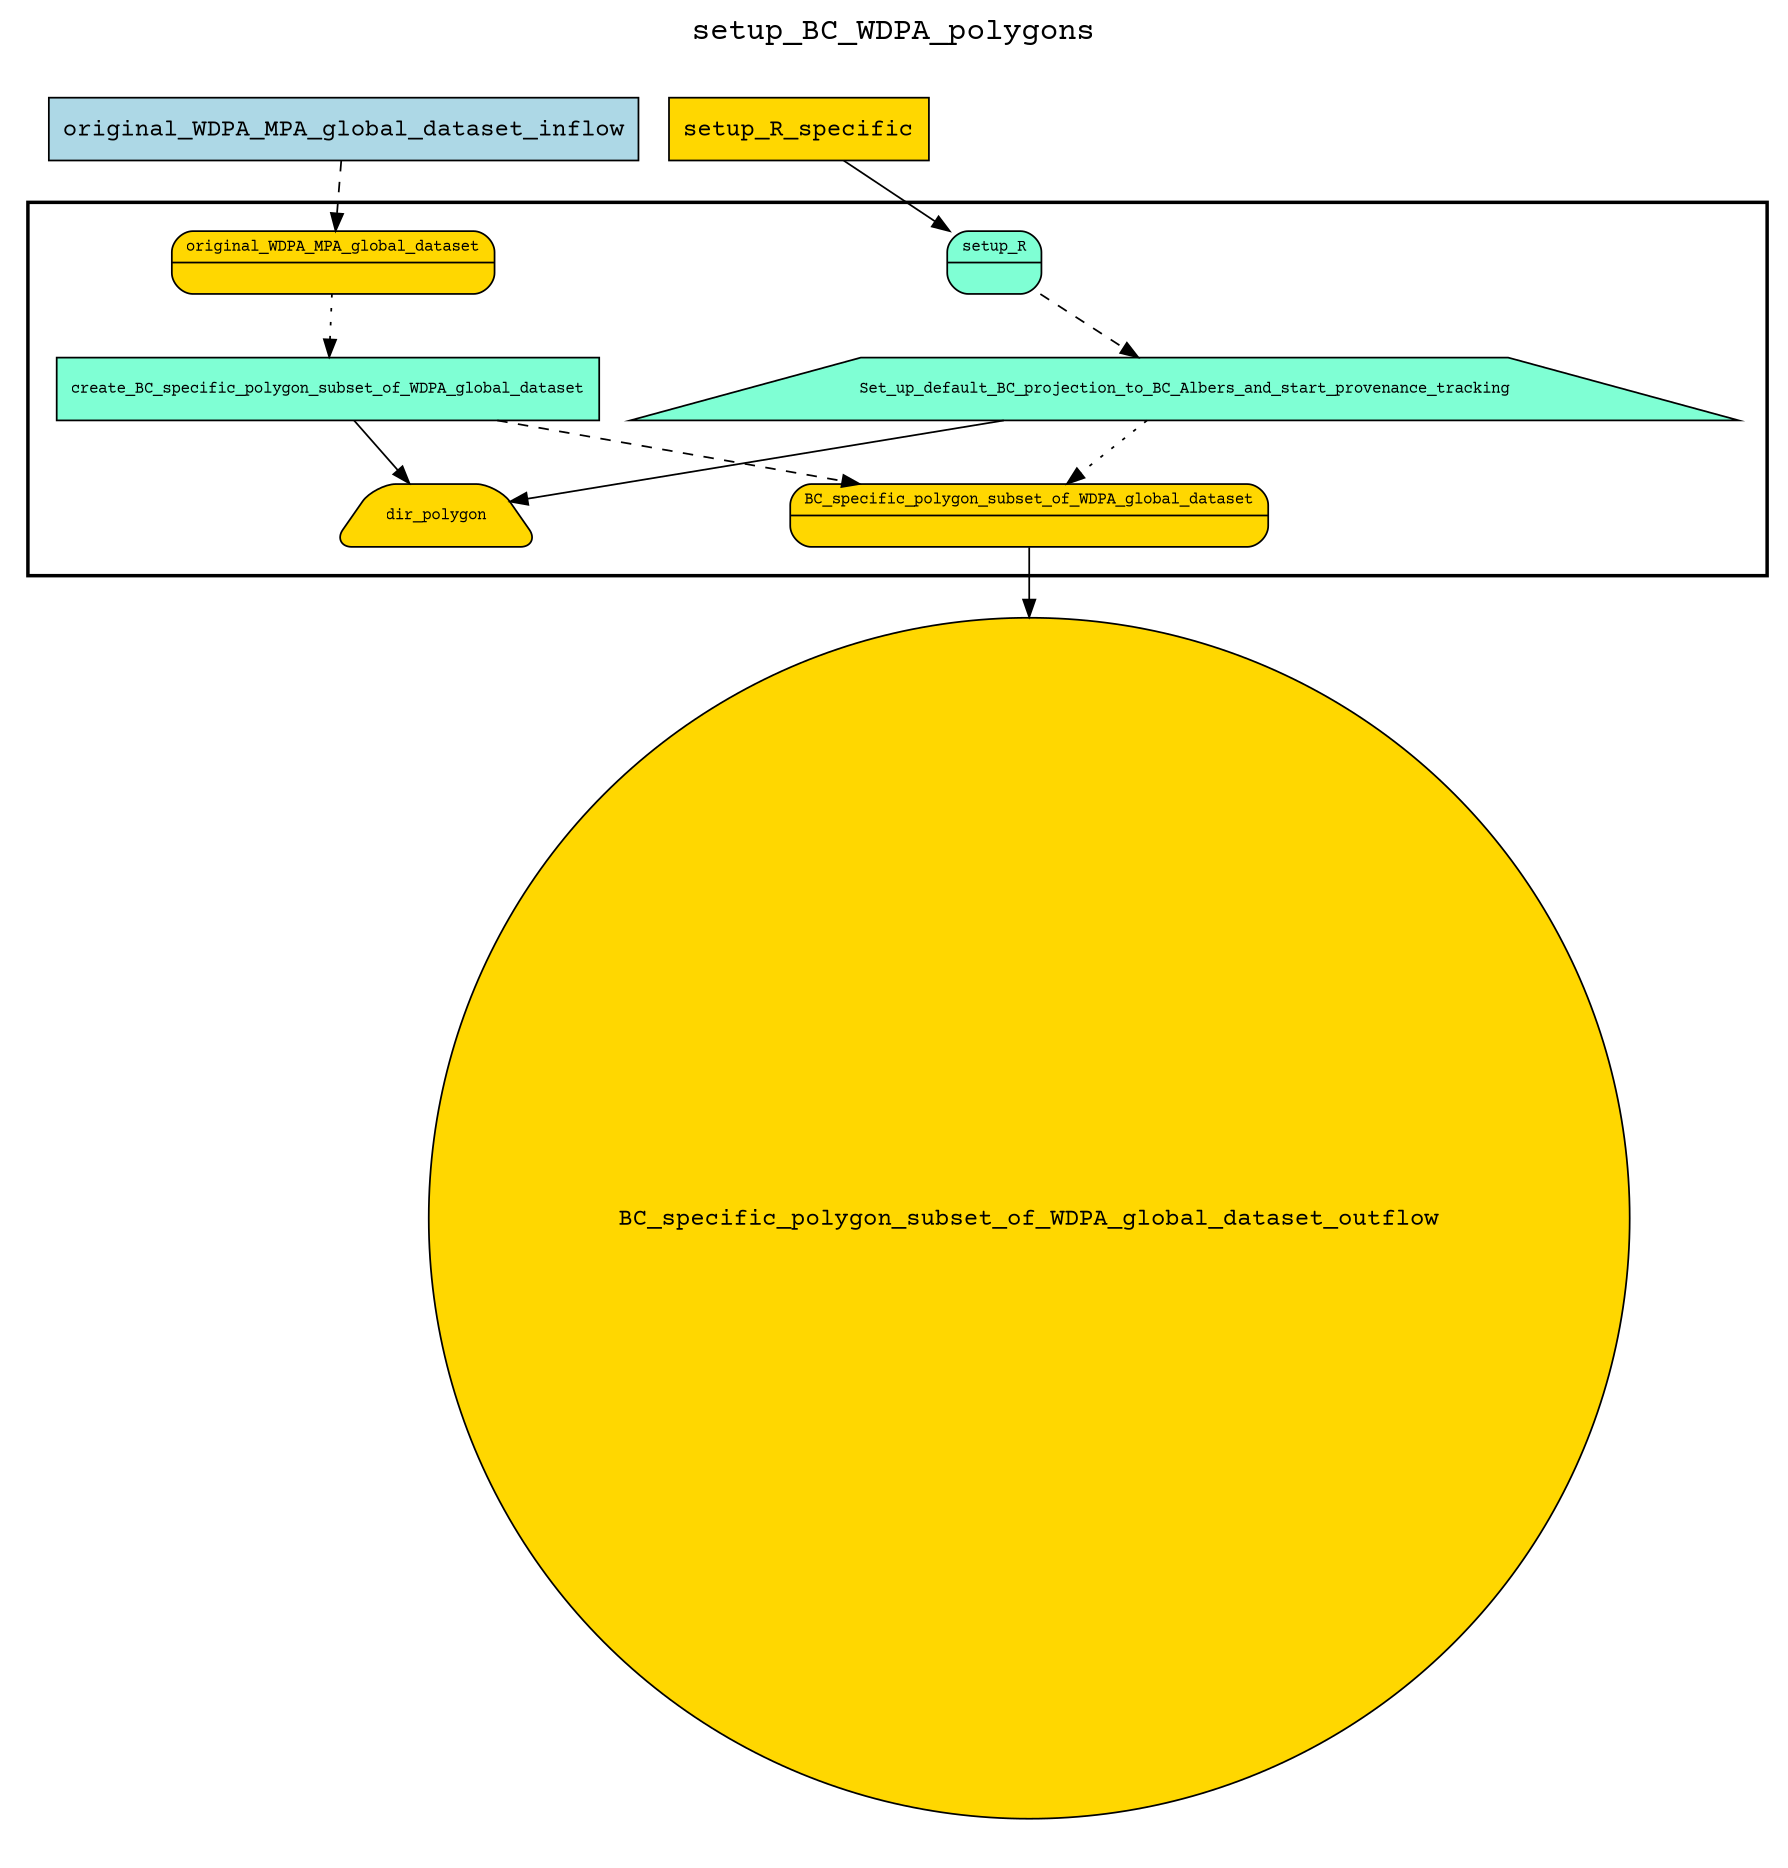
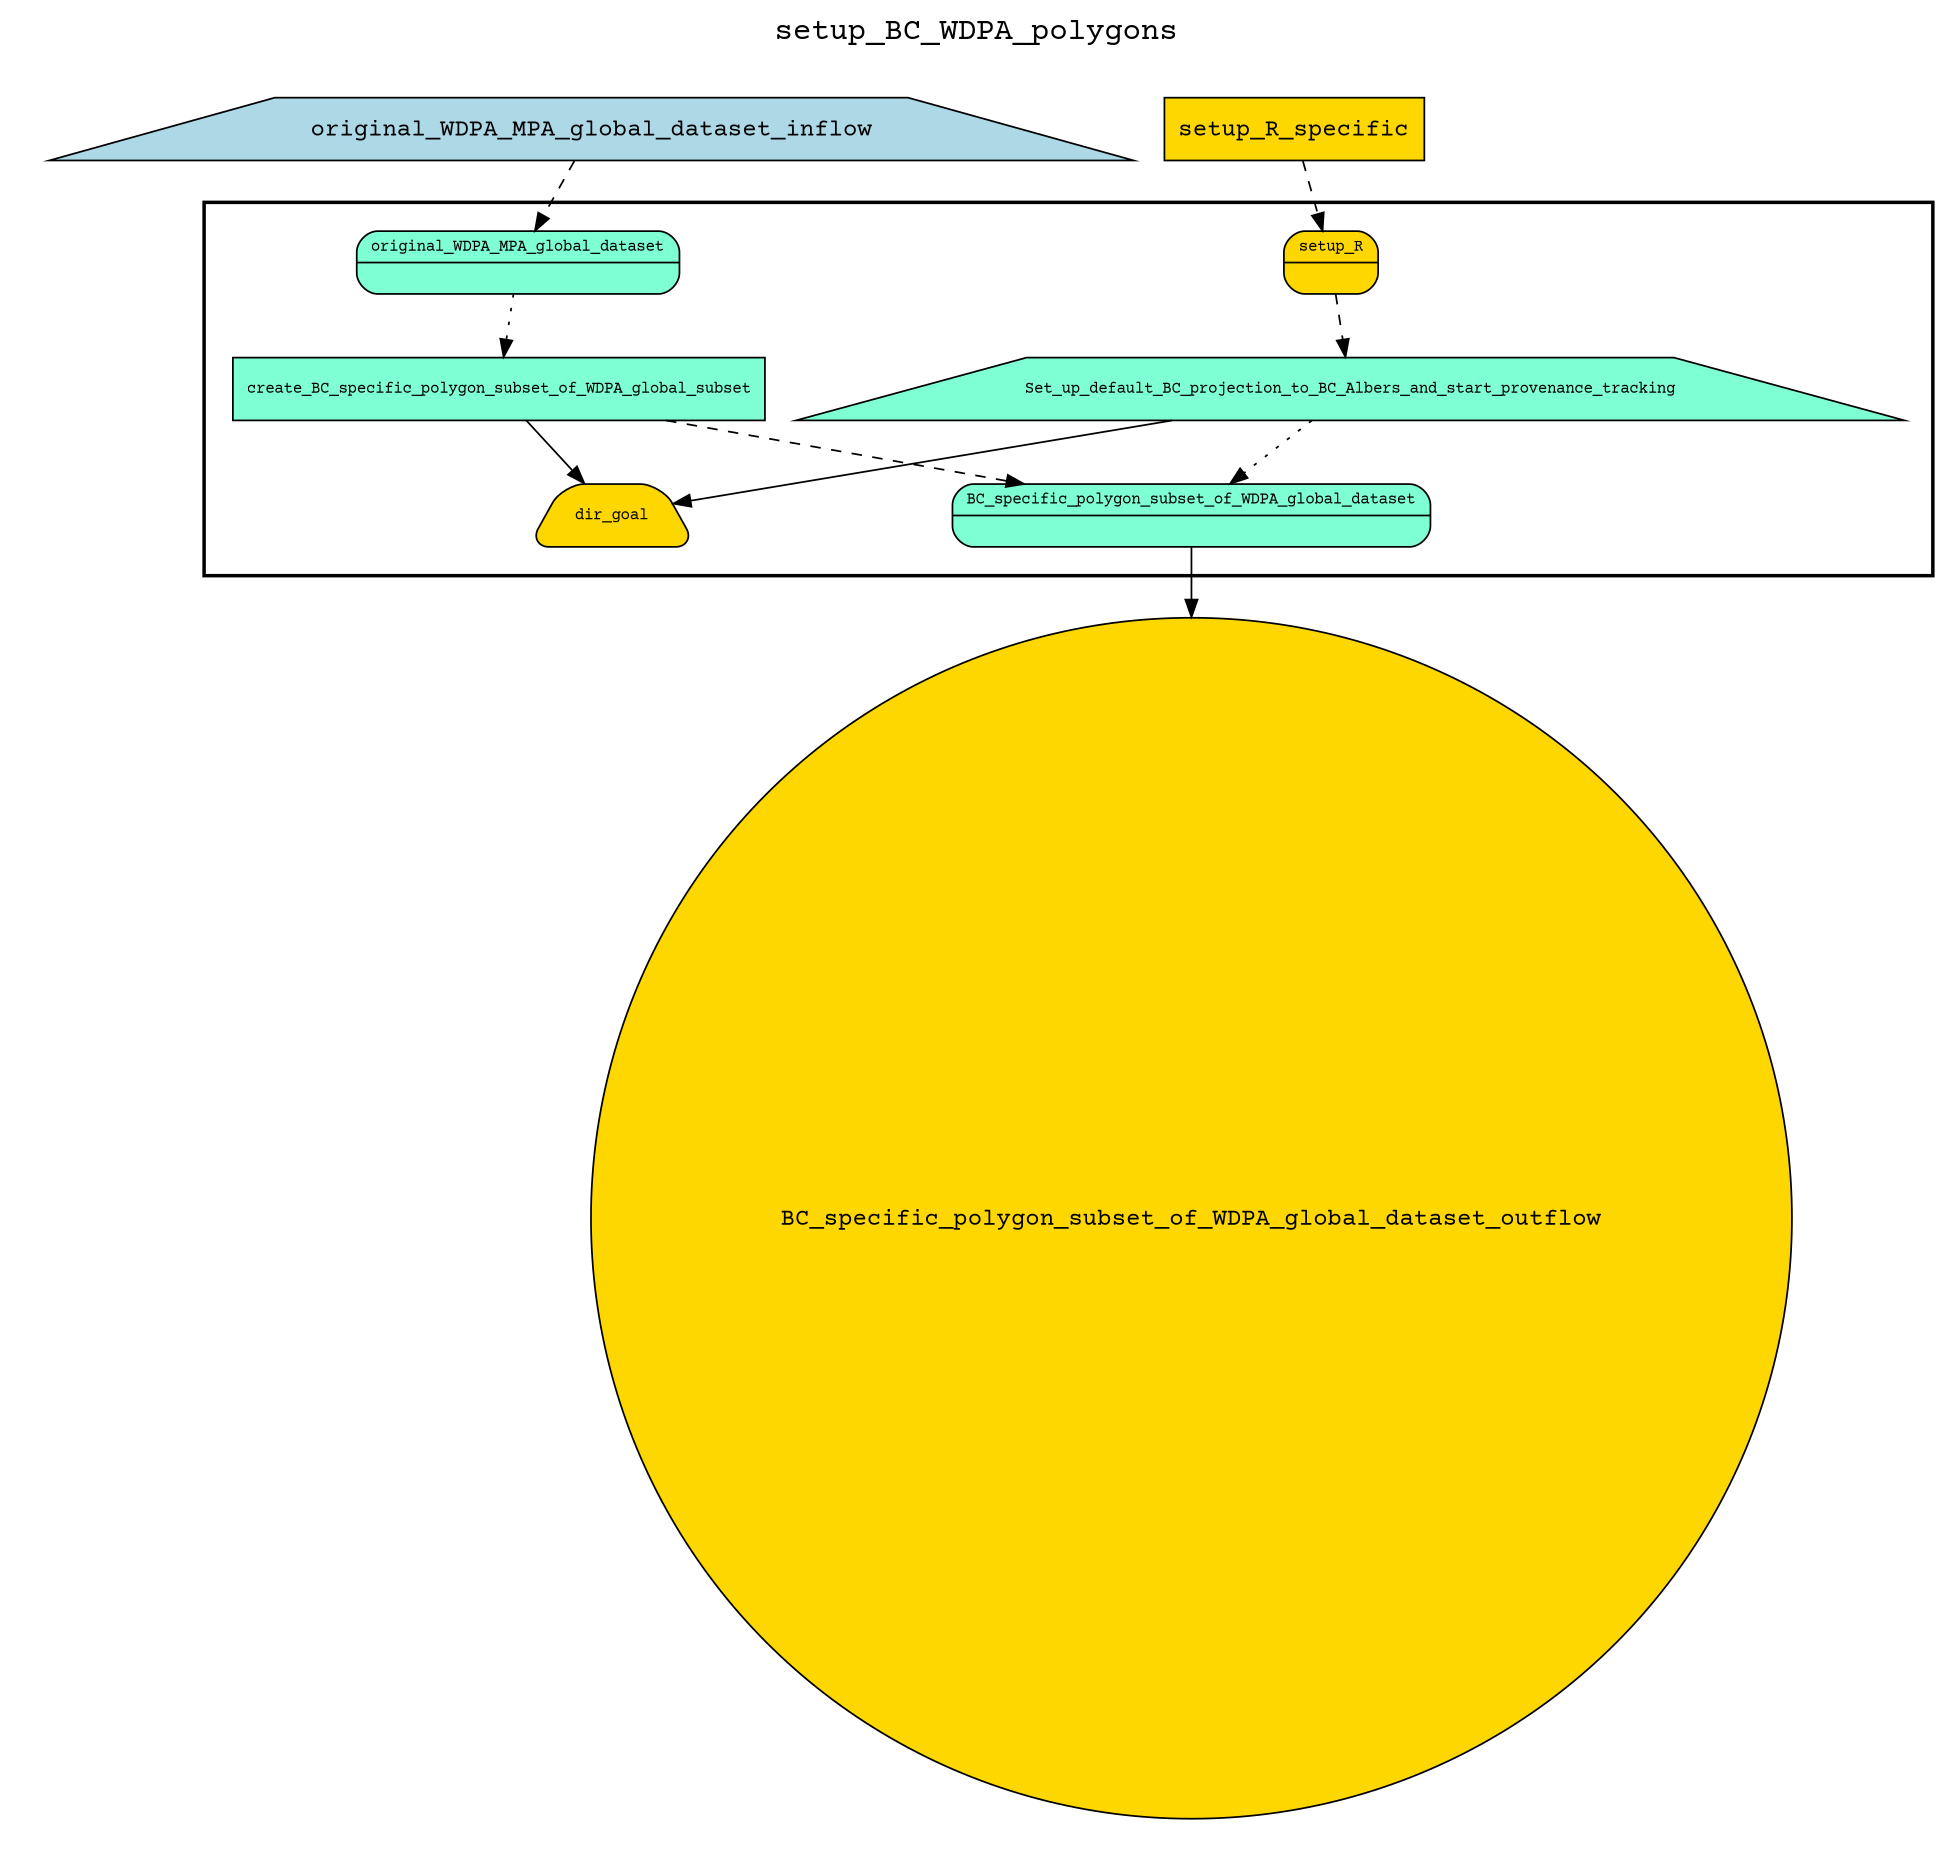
node "original_WDPA_MPA_global_dataset_inflow": shape box -> trapezium
edge "setup_R_specific" -> "setup_R": style solid -> dashed
node "original_WDPA_MPA_global_dataset": fillcolor gold -> aquamarine
node "setup_R": fillcolor aquamarine -> gold
node "create_BC_specific_polygon_subset_of_WDPA_global_dataset": label "create_BC_specific_polygon_subset_of_WDPA_global_dataset" -> "create_BC_specific_polygon_subset_of_WDPA_global_subset"
node "dir_polygon": label "dir_polygon" -> "dir_goal"
node "BC_specific_polygon_subset_of_WDPA_global_dataset": fillcolor gold -> aquamarine
